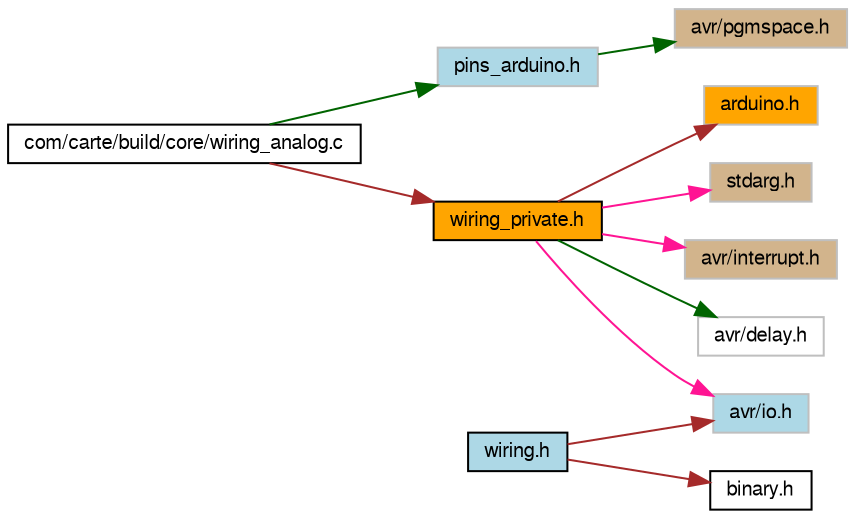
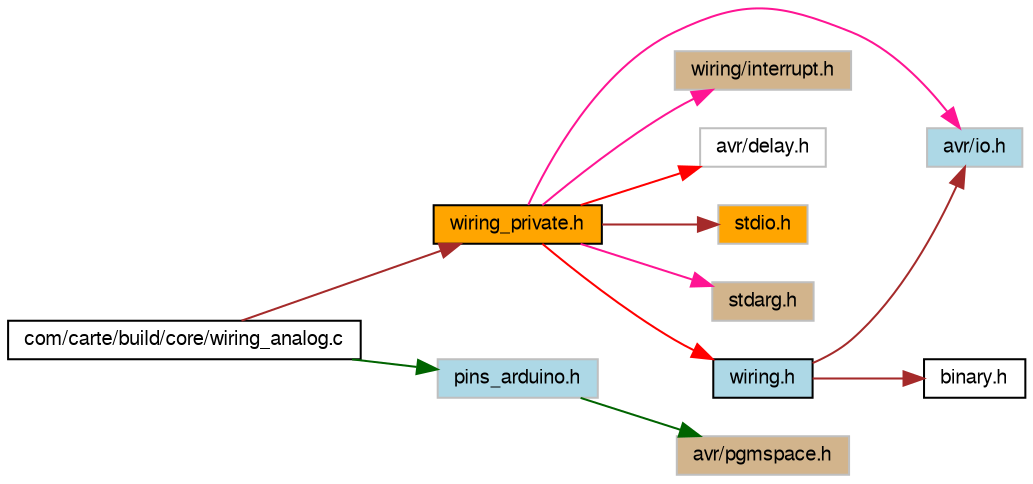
node "arduino.h": label "arduino.h" -> "stdio.h"
node "avr/interrupt.h": label "avr/interrupt.h" -> "wiring/interrupt.h"
edge "wiring_private.h" -> "avr/delay.h": color darkgreen -> red
edge "wiring_private.h" -> "wiring.h": added
